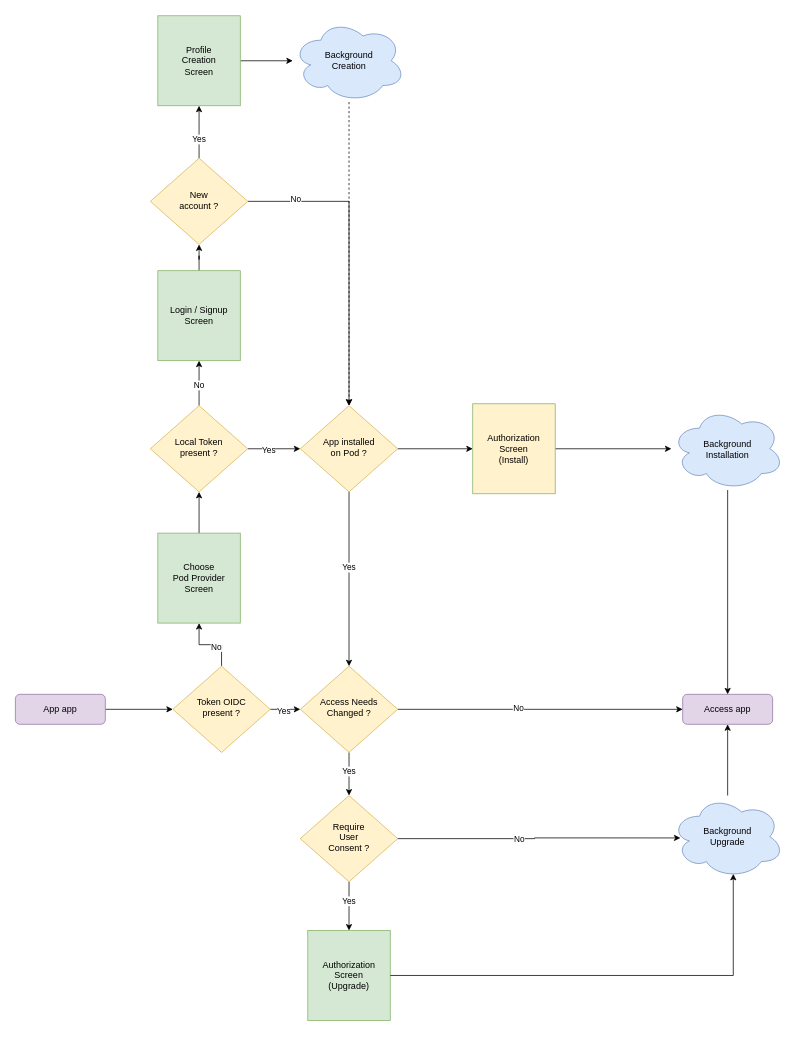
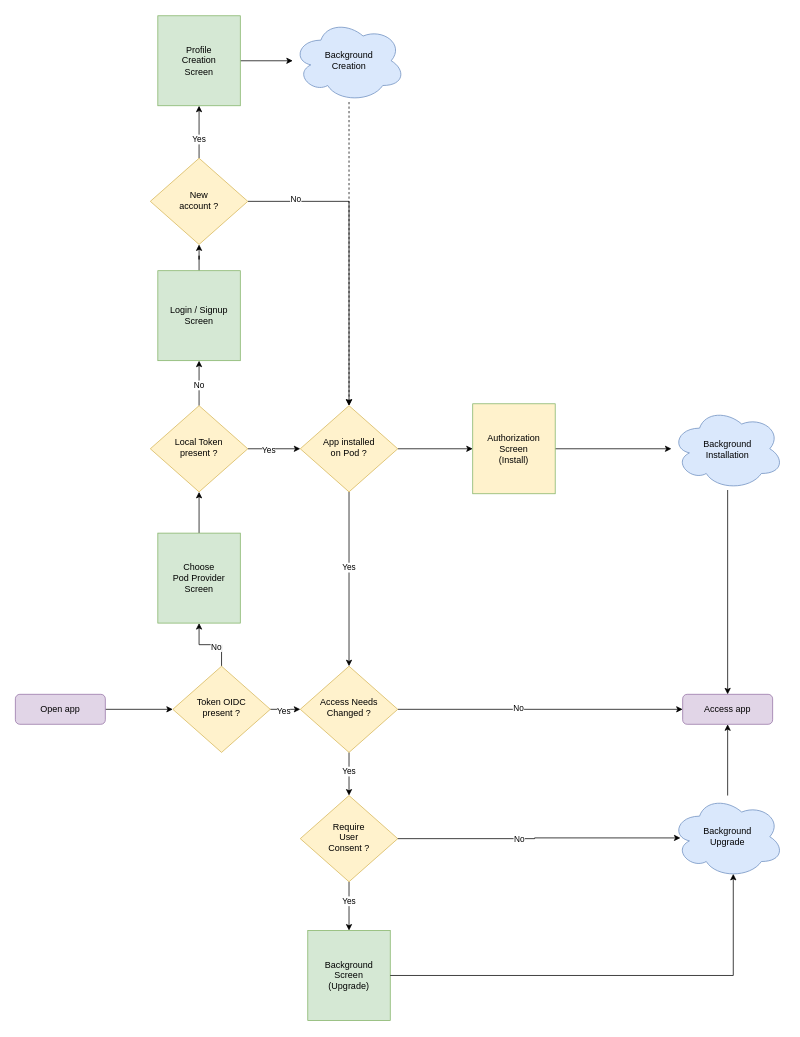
node "App app": label "App app" -> "Open app"
node "Authorization Screen (Upgrade)": label "Authorization Screen (Upgrade)" -> "Background Screen (Upgrade)"
